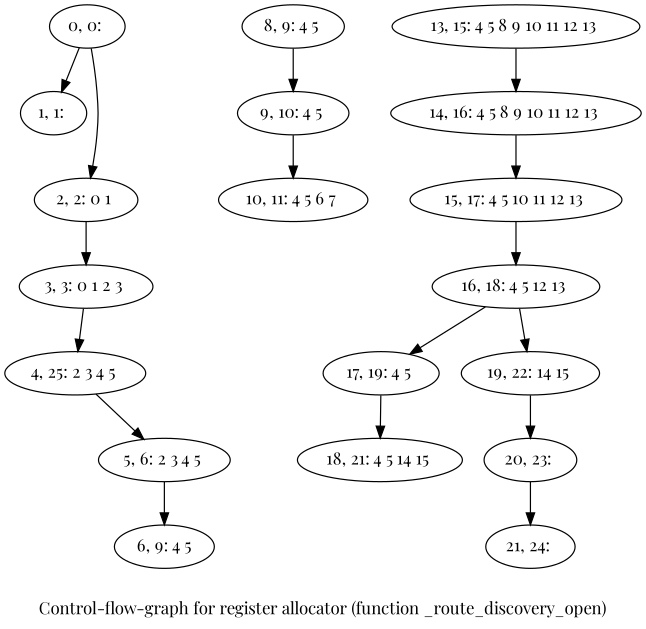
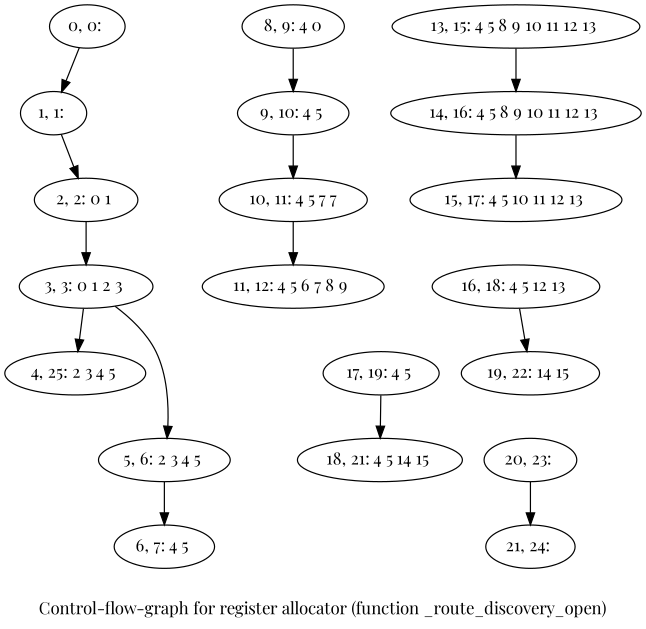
node "8, 9: 4 5": label "8, 9: 4 5" -> "8, 9: 4 0"
edge "0, 0:" -> "2, 2: 0 1": now "1, 1:" -> "2, 2: 0 1"
node "10, 11: 4 5 6 7": label "10, 11: 4 5 6 7" -> "10, 11: 4 5 7 7"
edge "15, 17: 4 5 10 11 12 13" -> "16, 18: 4 5 12 13": removed
node "11, 12: 4 5 6 7 8 9": added
edge "16, 18: 4 5 12 13" -> "17, 19: 4 5": removed
edge "19, 22: 14 15" -> "20, 23:": removed
edge "4, 25: 2 3 4 5" -> "5, 6: 2 3 4 5": now "3, 3: 0 1 2 3" -> "5, 6: 2 3 4 5"
node "6, 9: 4 5": label "6, 9: 4 5" -> "6, 7: 4 5"
